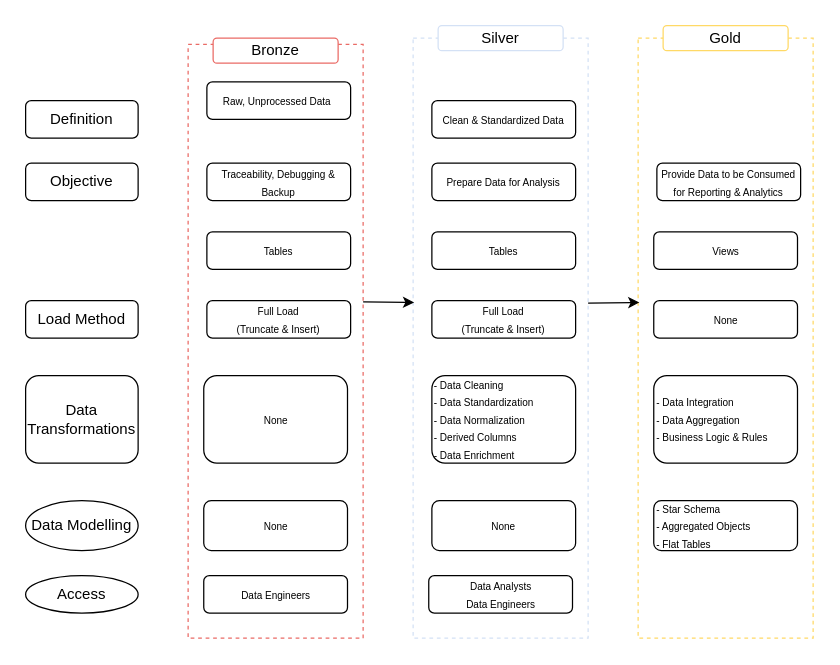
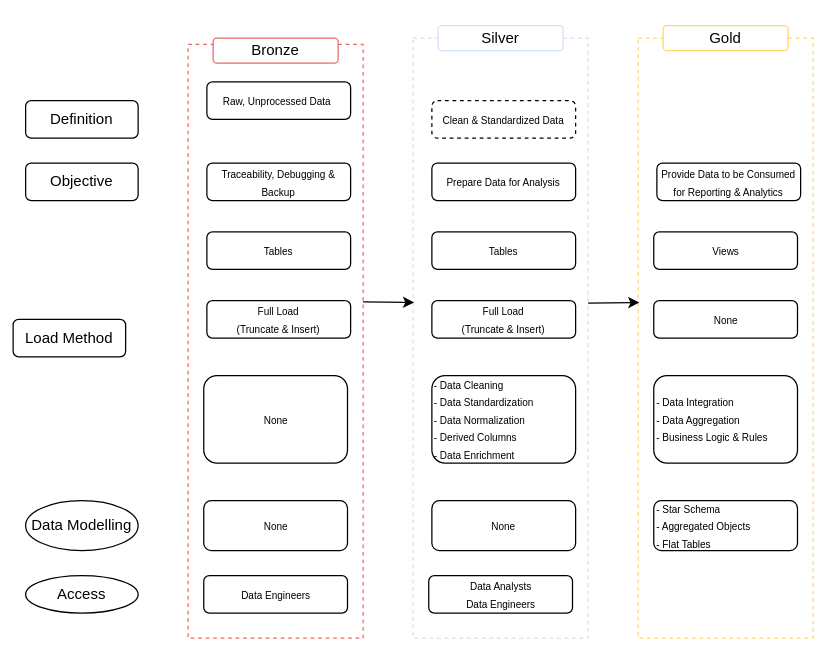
node "Clean & Standardized Data": style solid -> dashed
node "Load Method": moved (82, 319) -> (69, 338)
node "Data Transformations": removed
